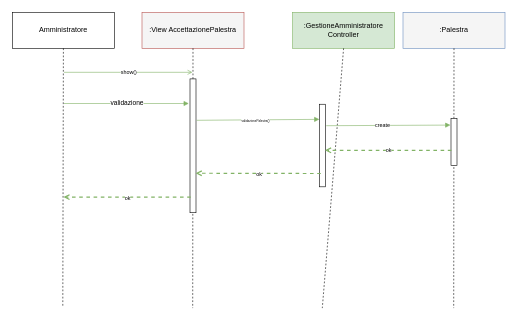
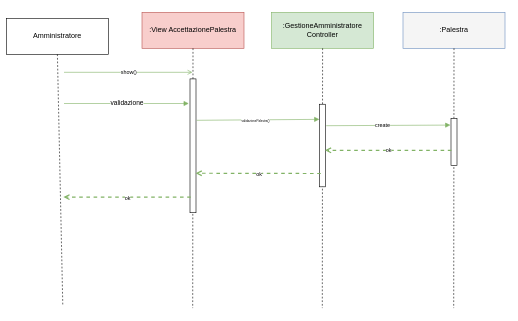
node "Amministratore": moved (63, 30) -> (57, 36)
node ":View AccettazionePalestra": fillcolor #f5f5f5 -> #f8cecc
node ":GestioneAmministratore Controller": moved (344, 30) -> (323, 30)
